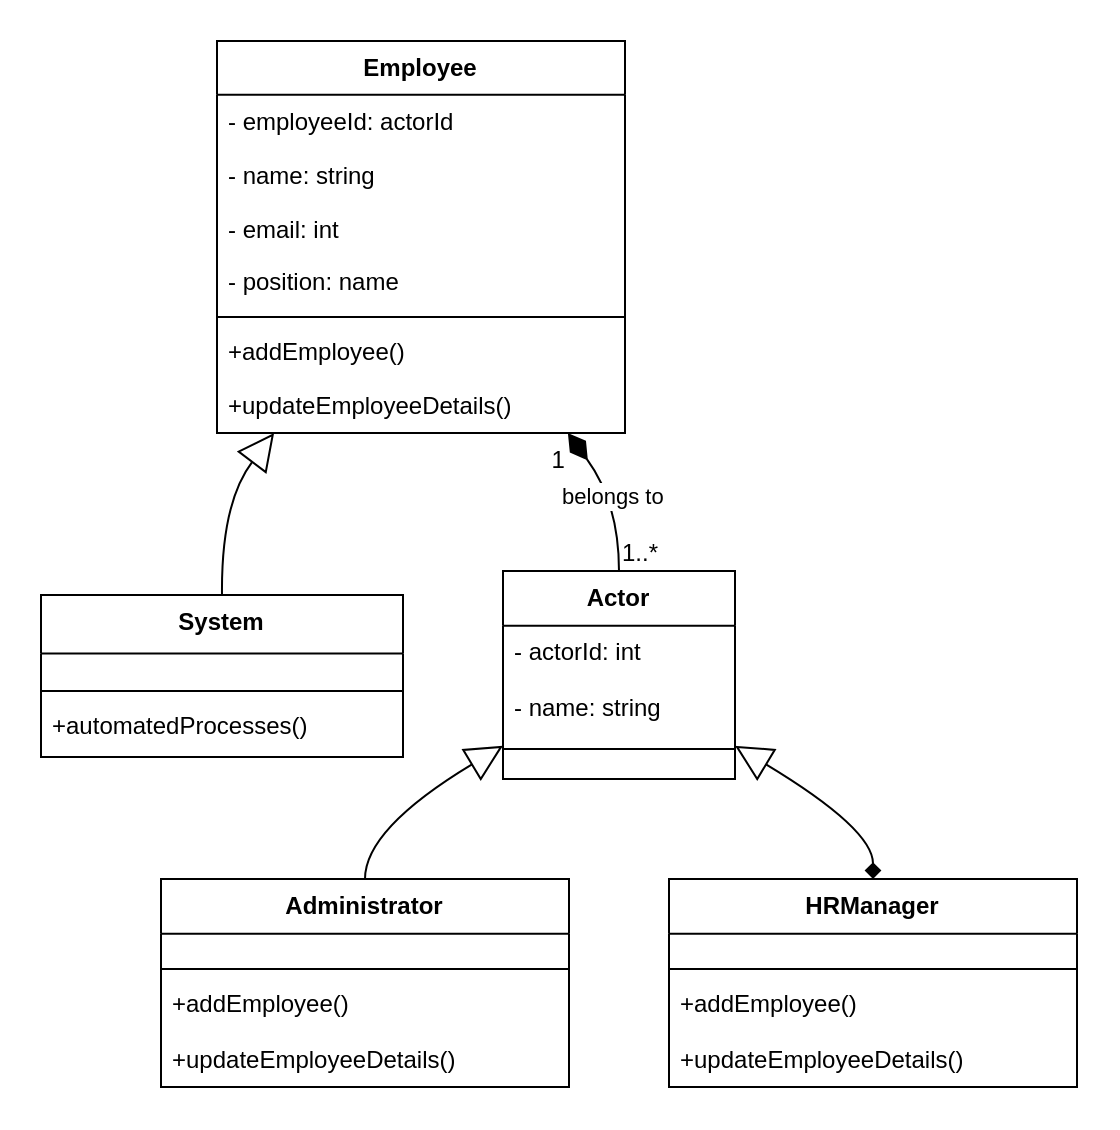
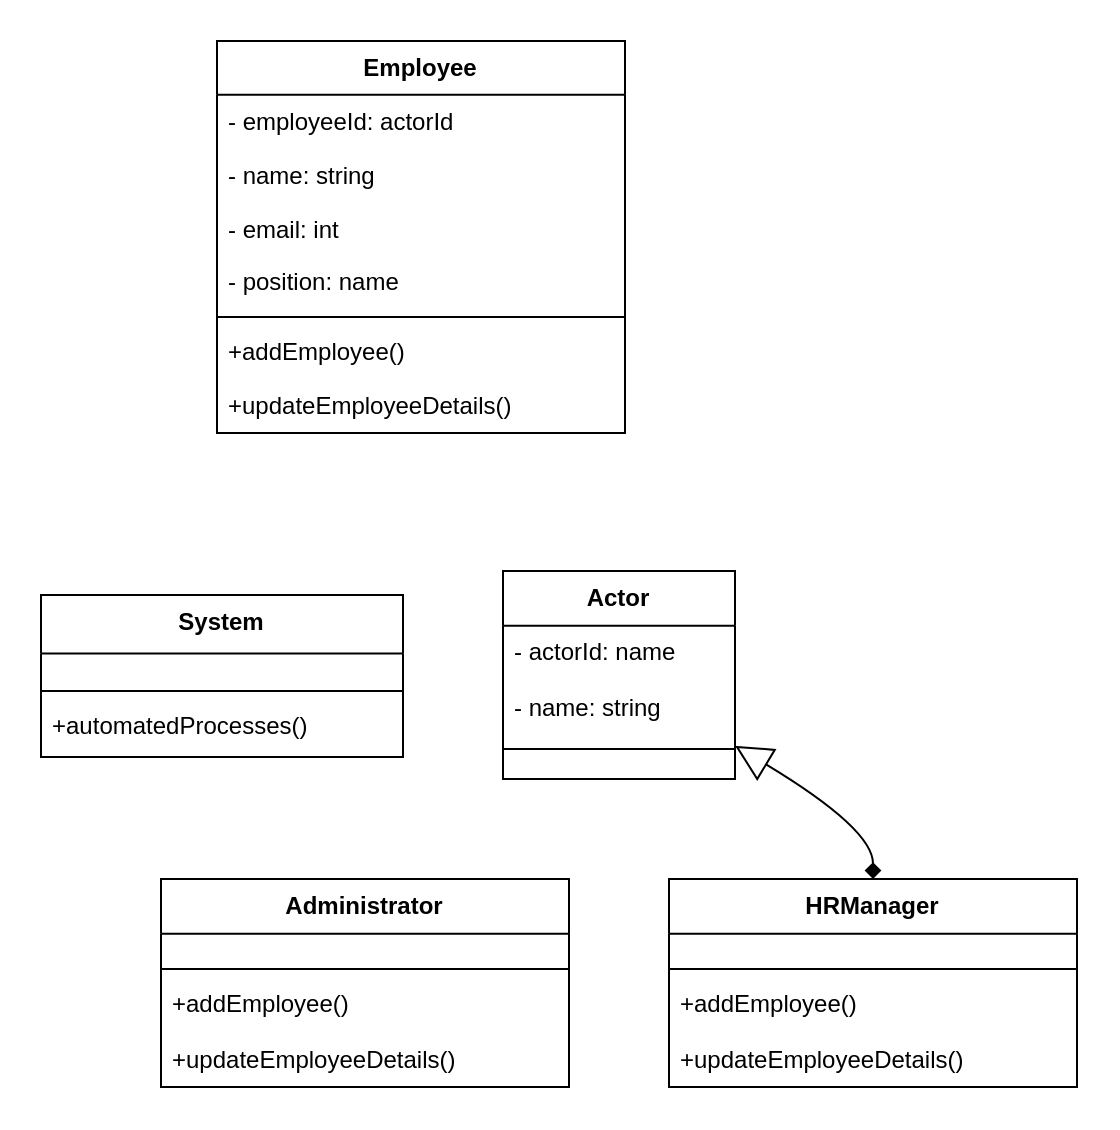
edge "System" -> "Employee": removed
edge "Actor" -> "Employee": removed, labels "1..*", "belongs to", "1"
node "- actorId: int": label "- actorId: int" -> "- actorId: name"
edge "Administrator" -> "Actor": removed
